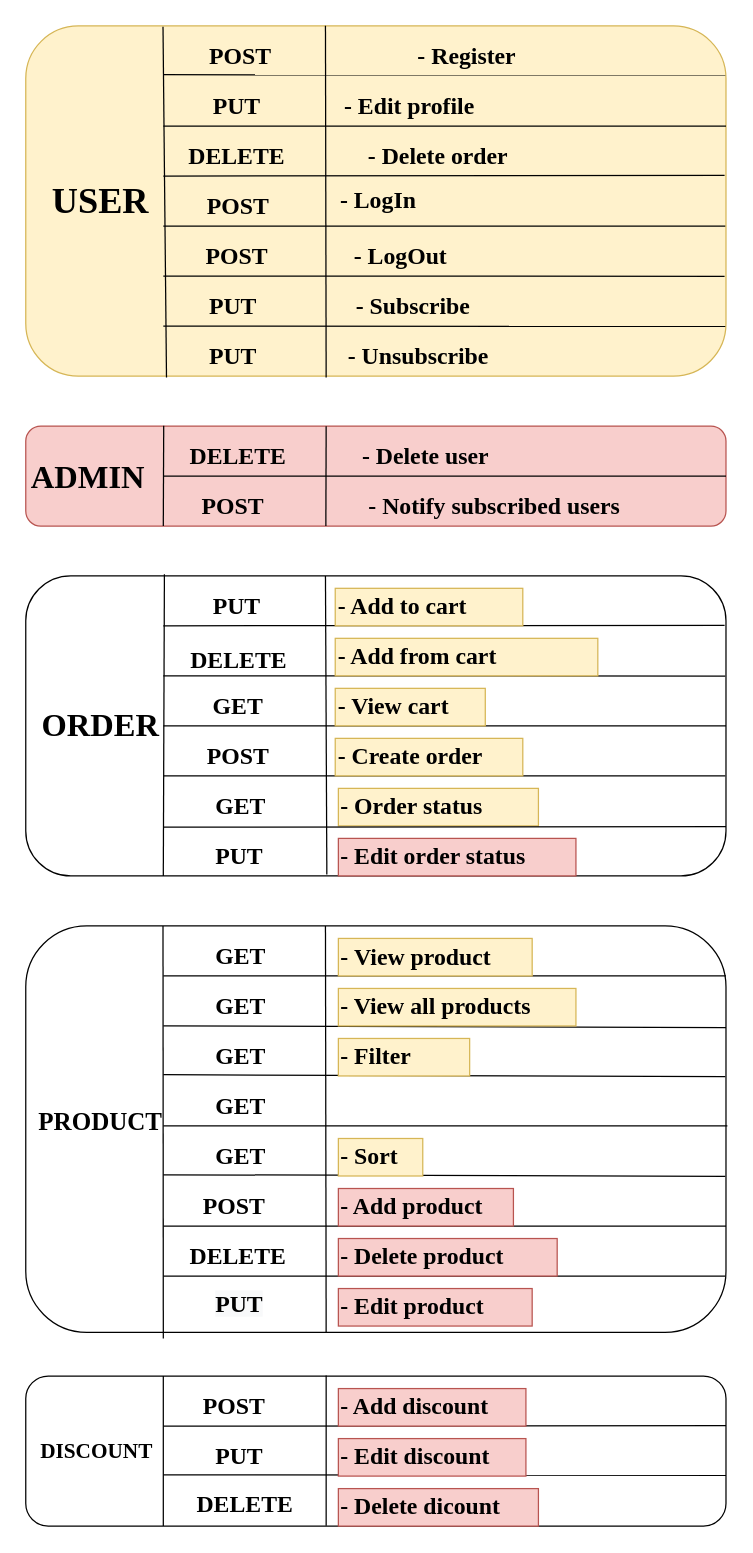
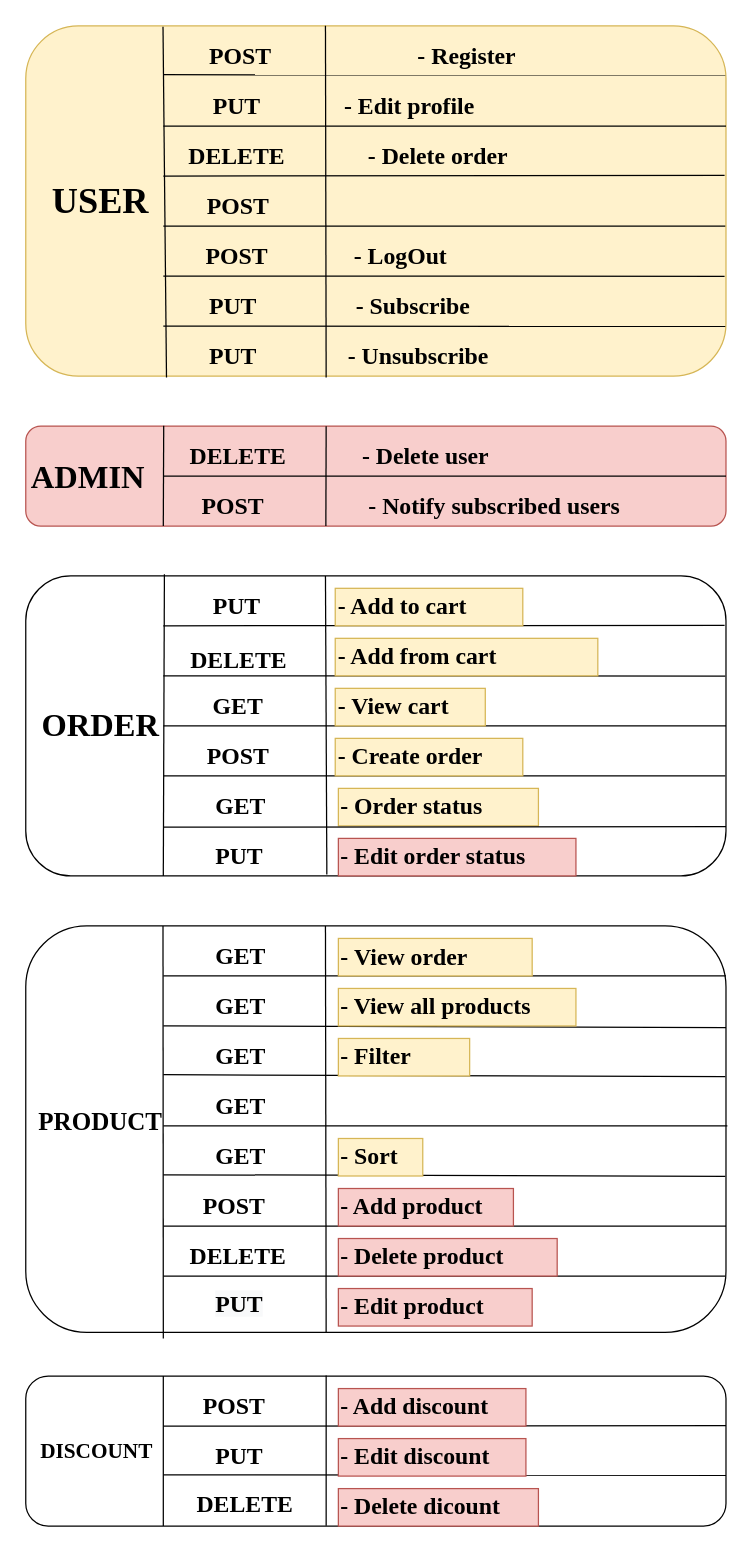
node "- LogIn": removed
node "- View product": label "- View product" -> "- View order"
